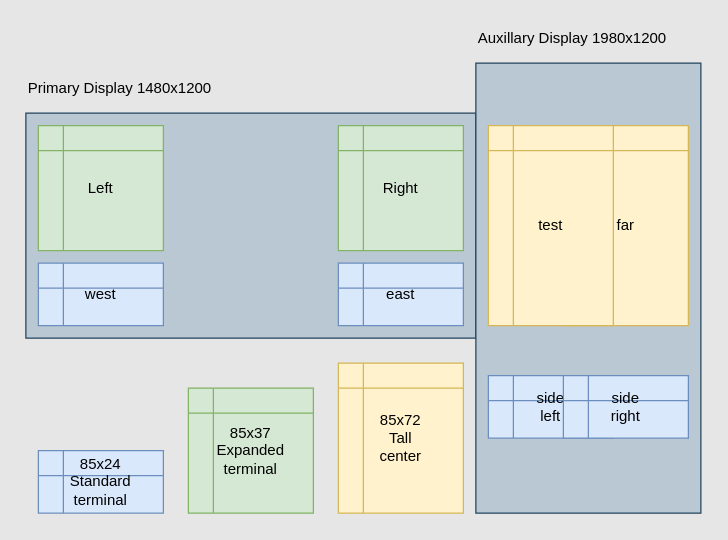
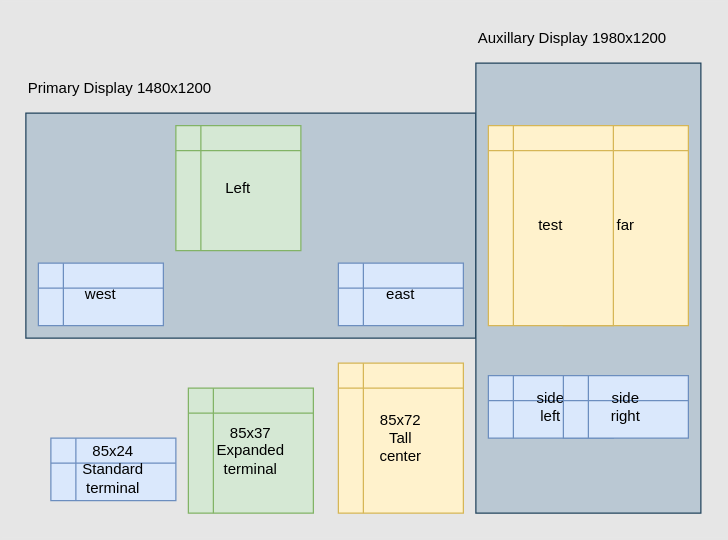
node "Left": moved (101, 188) -> (238, 188)
node "Right": removed
node "85x24 Standard terminal": moved (101, 482) -> (113, 469)
